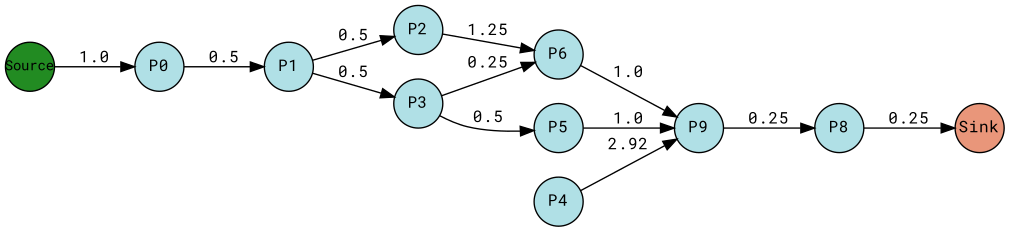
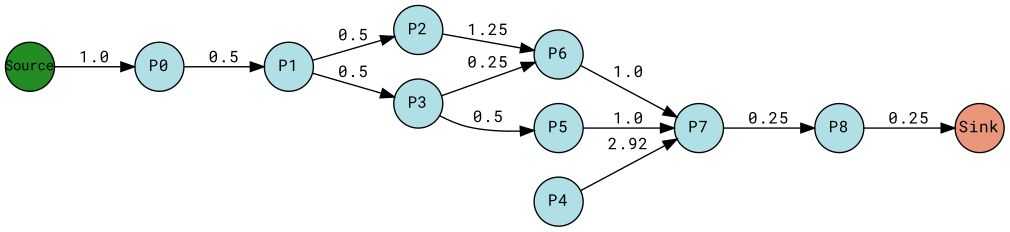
node "P9": label "P9" -> "P7"
